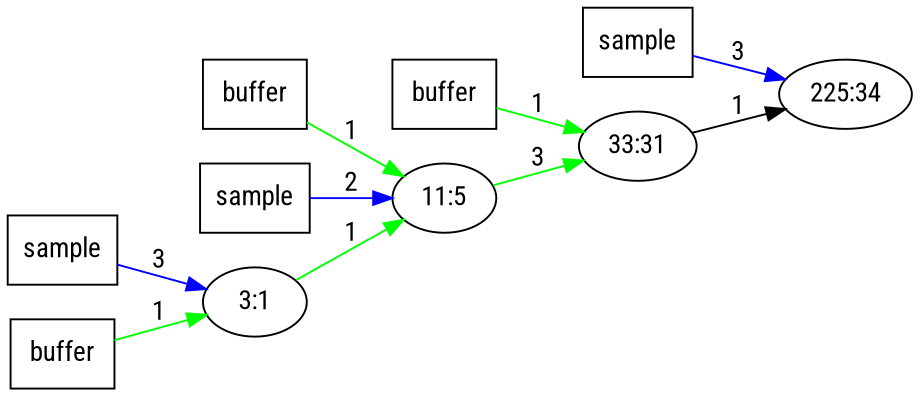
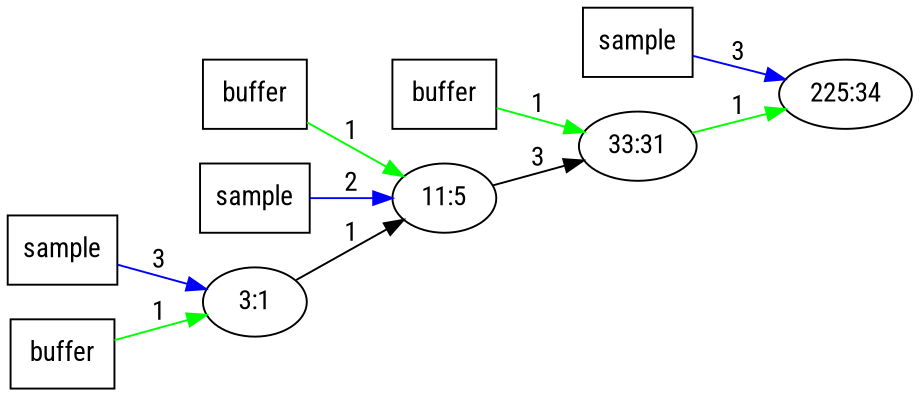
edge "33:31" -> "225:34": color black -> green
edge "11:5" -> "33:31": color green -> black
edge "3:1" -> "11:5": color green -> black
